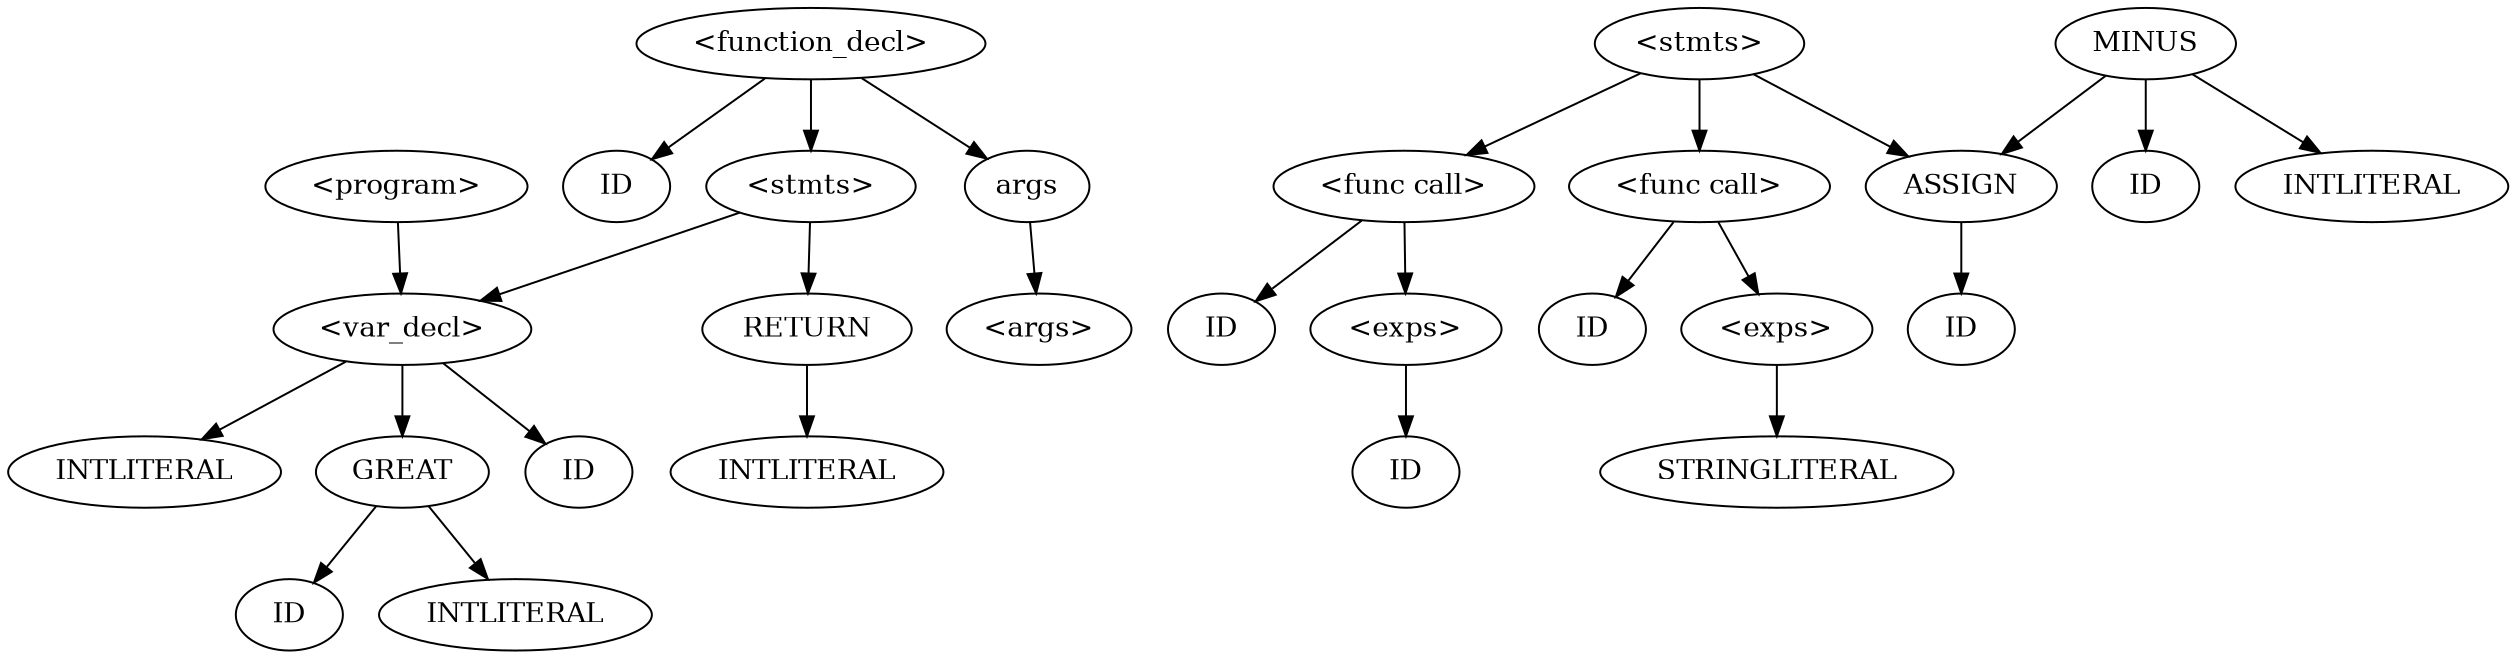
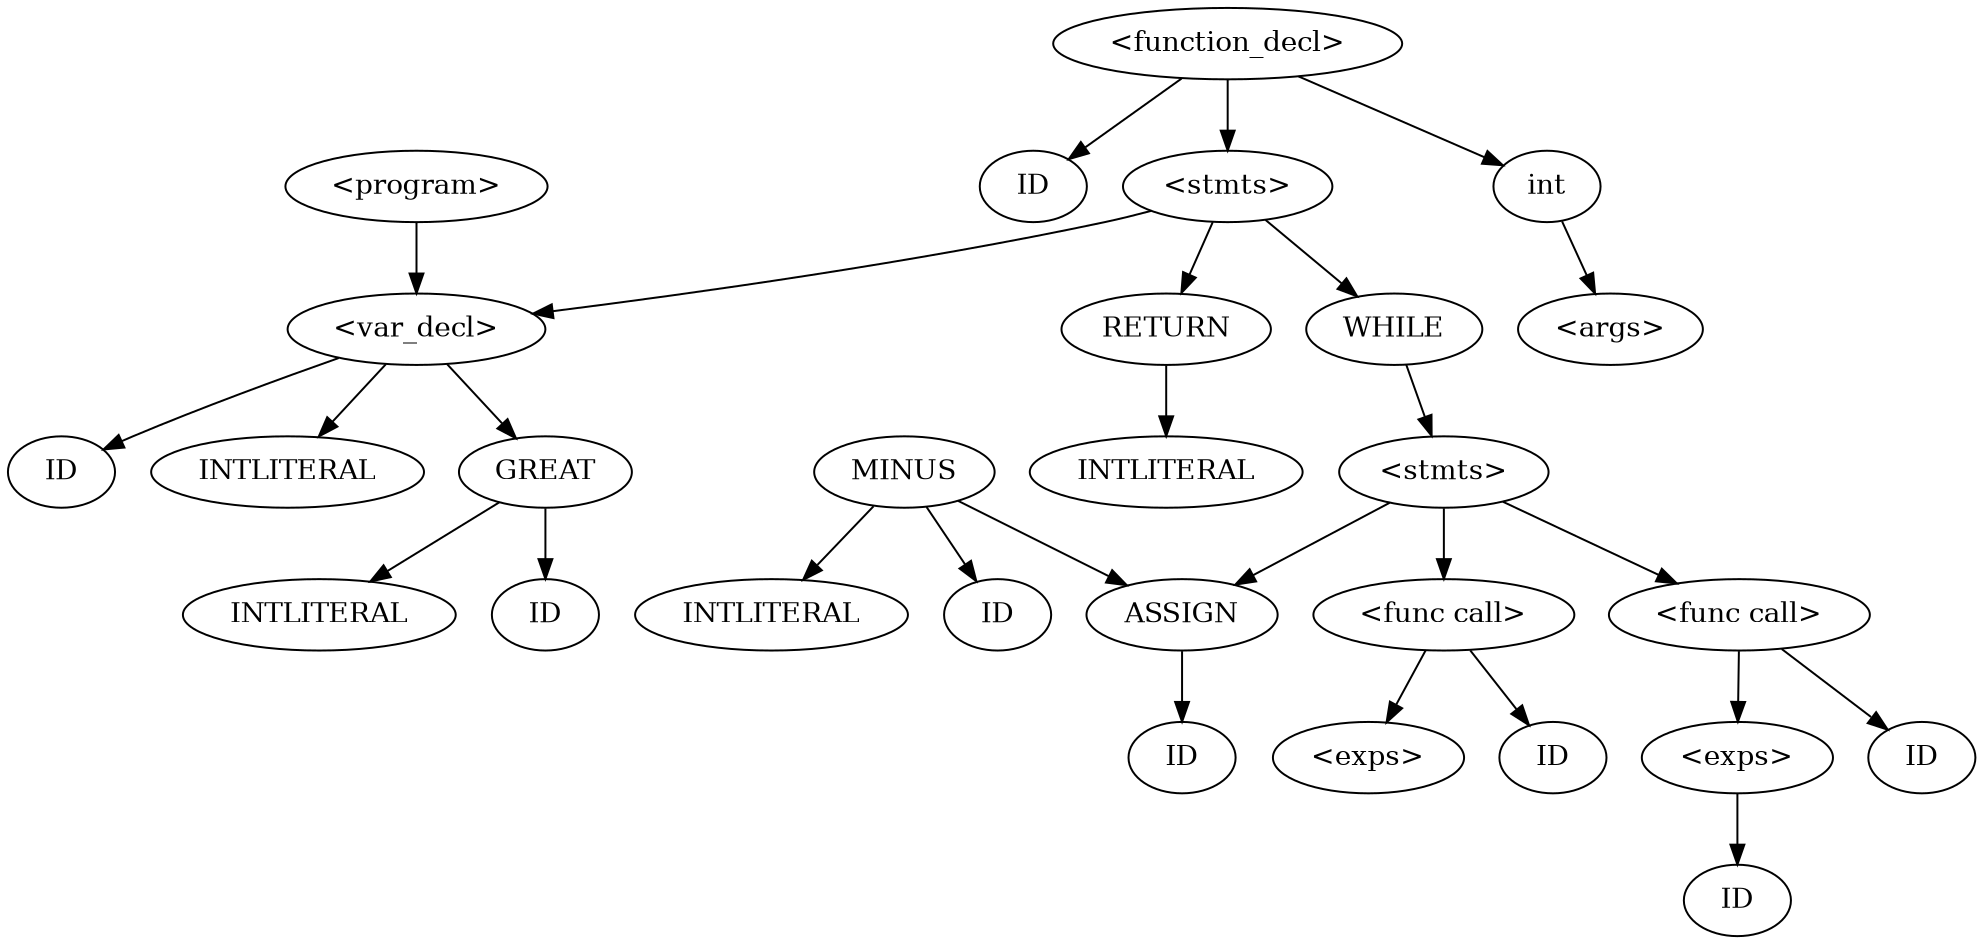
node "args": label "args" -> "int"
node "WHILE": added
node "STRINGLITERAL": removed
